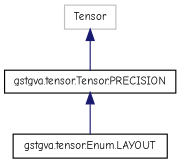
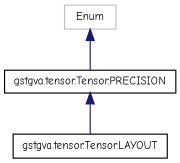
node "Tensor": label "Tensor" -> "Enum"
node "gstgva.tensor.Enum.LAYOUT": label "gstgva.tensor.Enum.LAYOUT" -> "gstgva.tensor.Tensor.LAYOUT"
